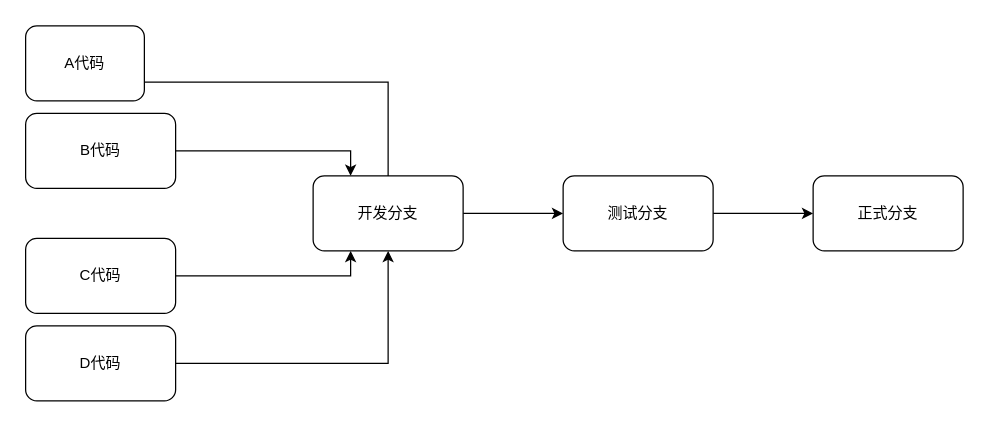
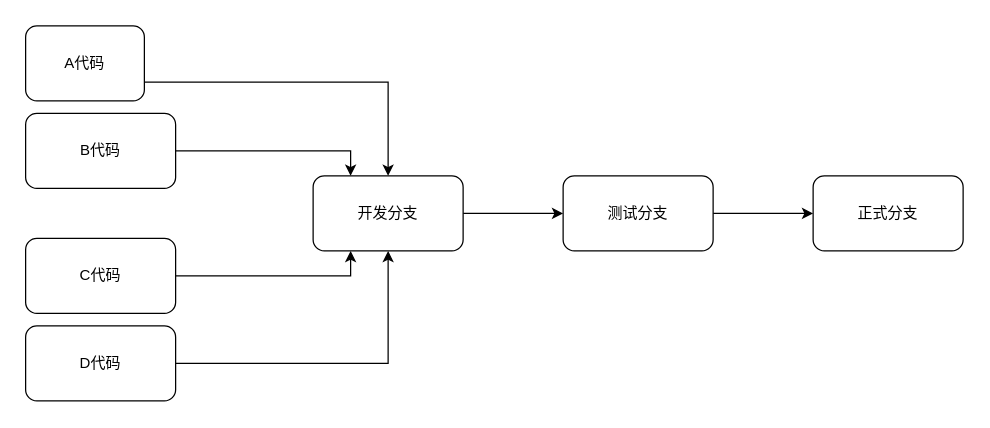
edge "A代码" -- "开发分支": arrowhead none -> classic
